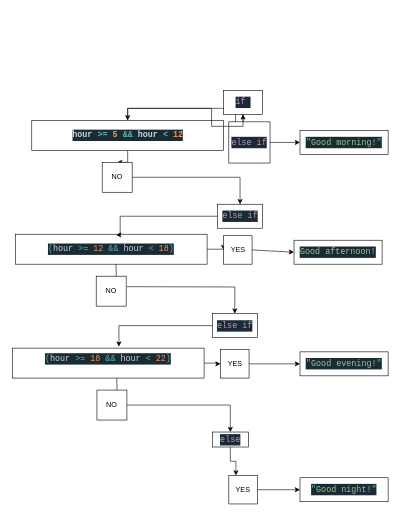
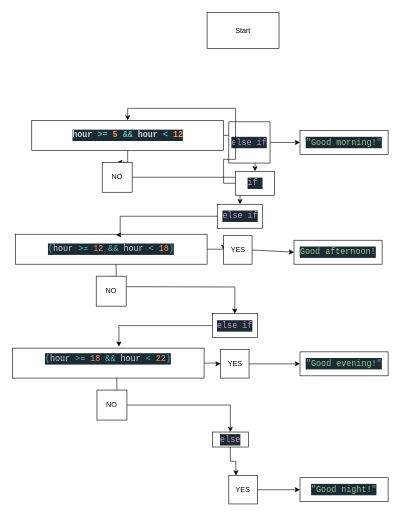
node "Start": added
node "if": moved (243, 102) -> (255, 183)
